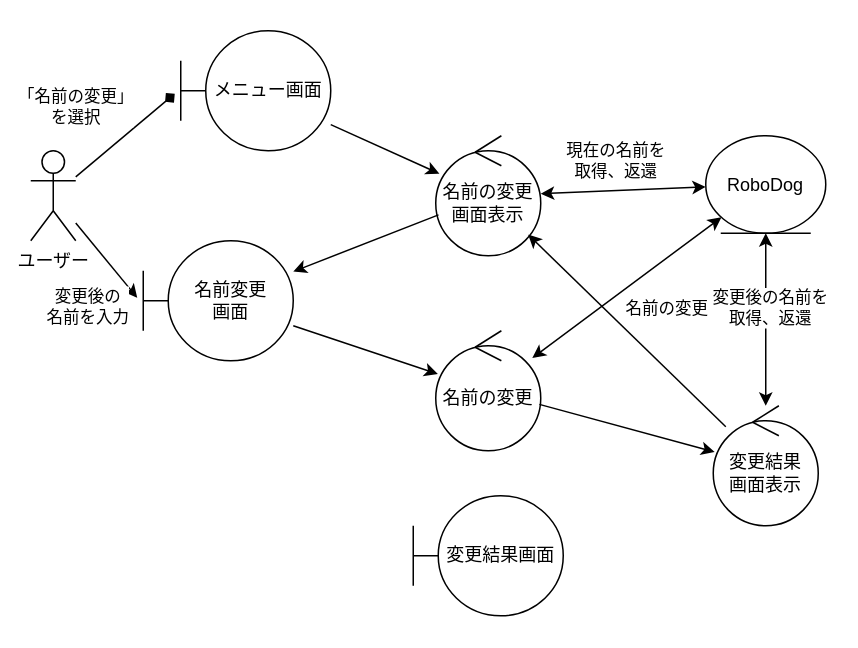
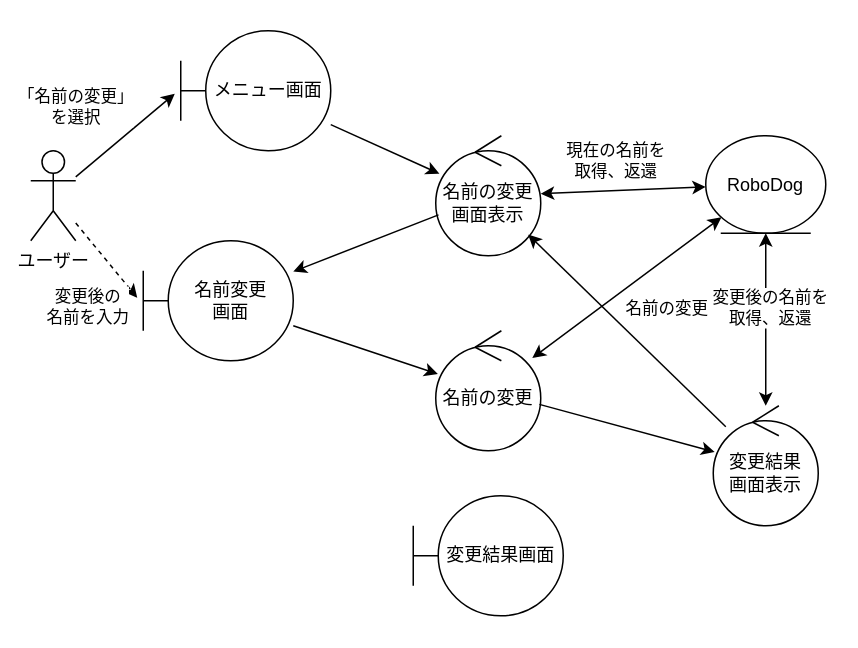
edge "ユーザー" -> "メニュー画面": arrowhead diamond -> classic
edge "ユーザー" -> "名前変更 画面": style solid -> dashed
